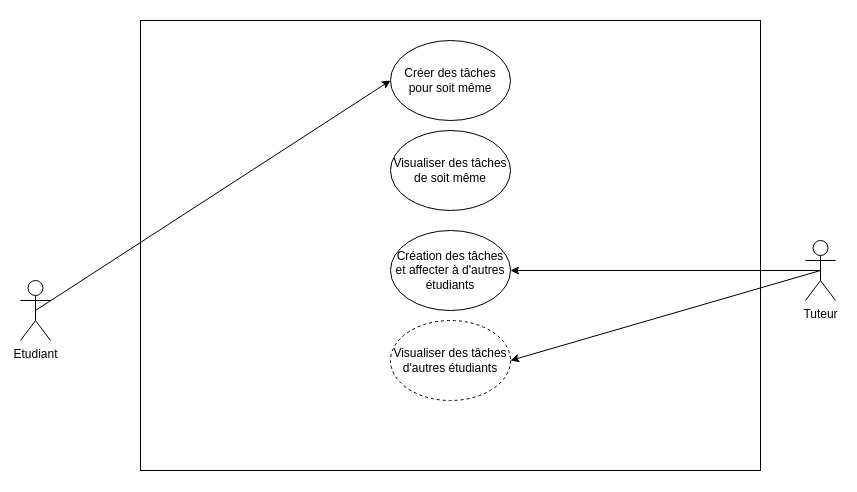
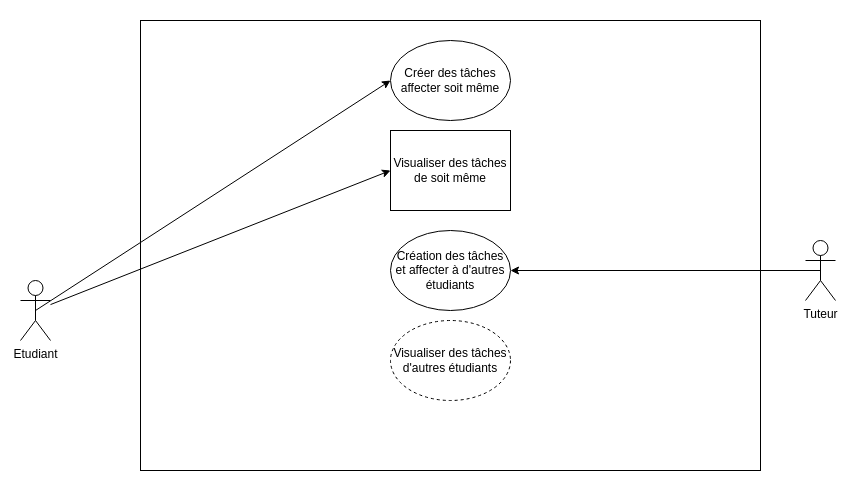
node "Créer des tâches pour soit même": label "Créer des tâches pour soit même" -> "Créer des tâches affecter soit même"
node "Visualiser des tâches de soit même": shape ellipse -> rectangle
edge "Etudiant" -> "Visualiser des tâches de soit même": added
edge "Tuteur" -> "Visualiser des tâches d'autres étudiants": removed
